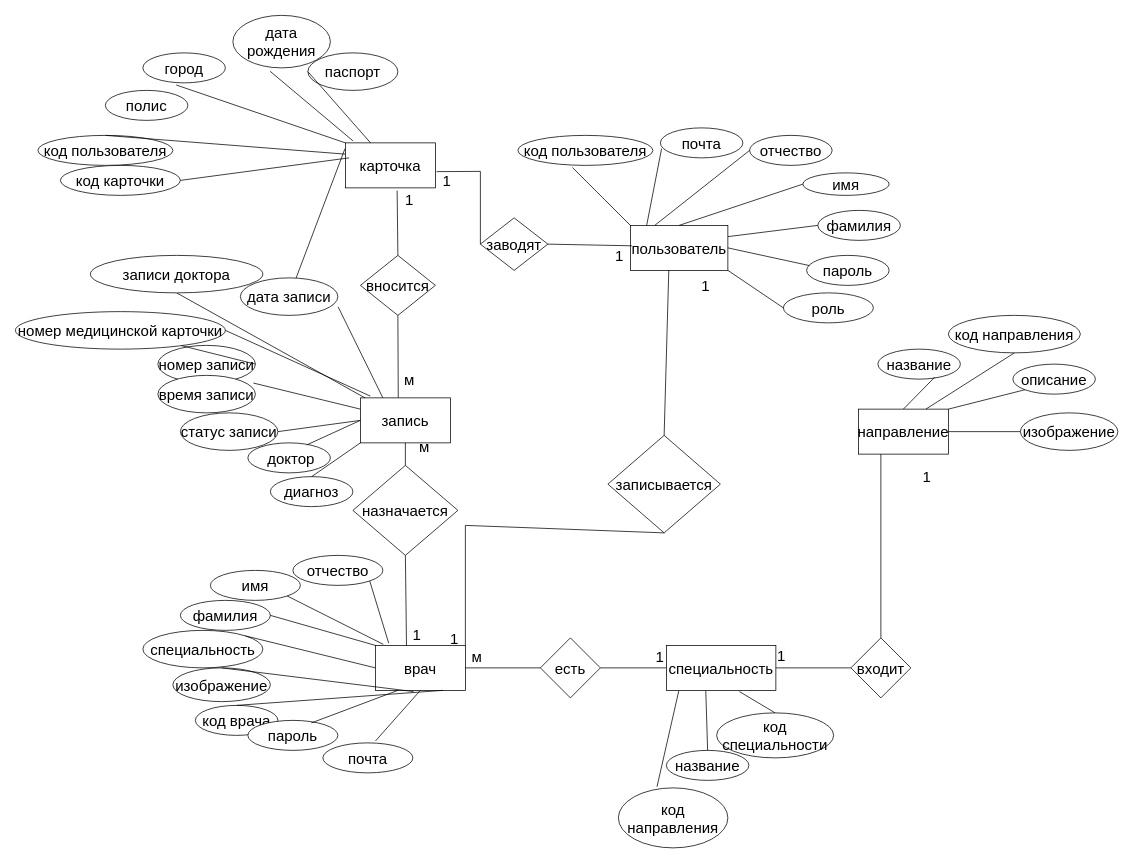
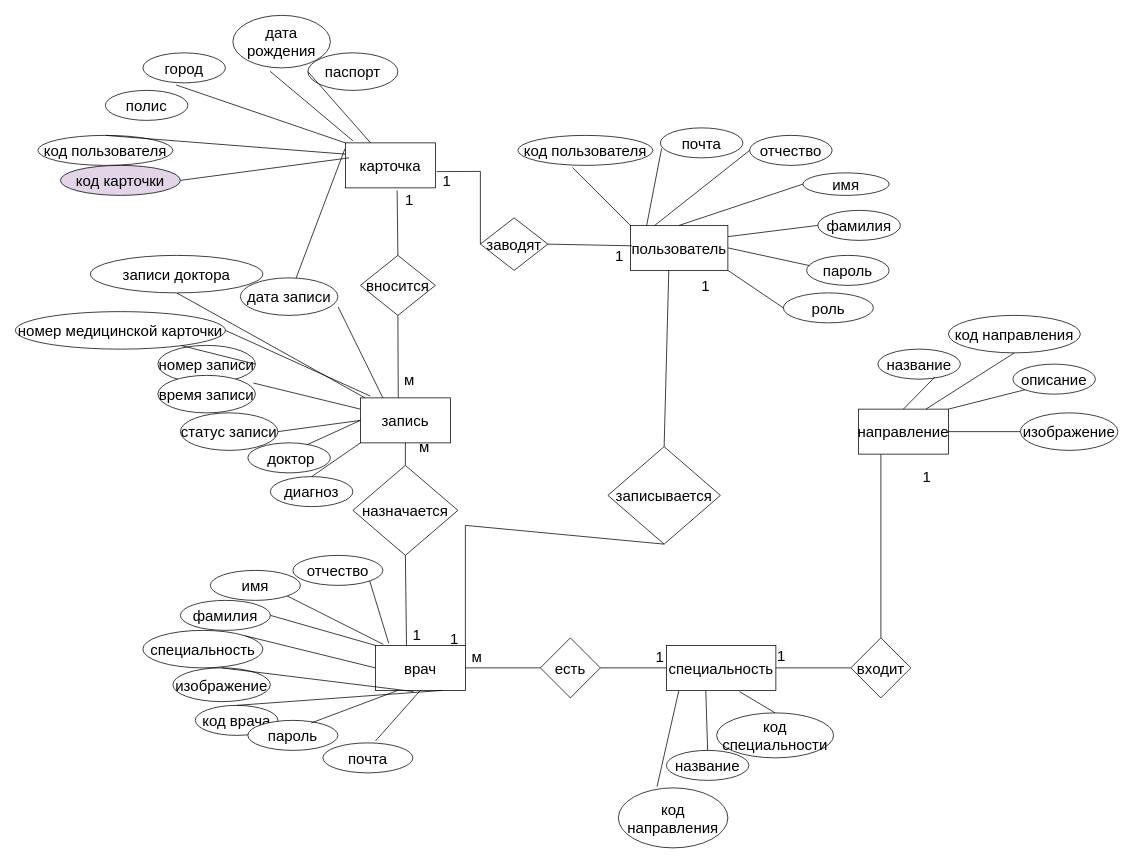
node "код карточки": fillcolor #ffffff -> #e1d5e7
node "записывается": moved (664, 484) -> (664, 495)
